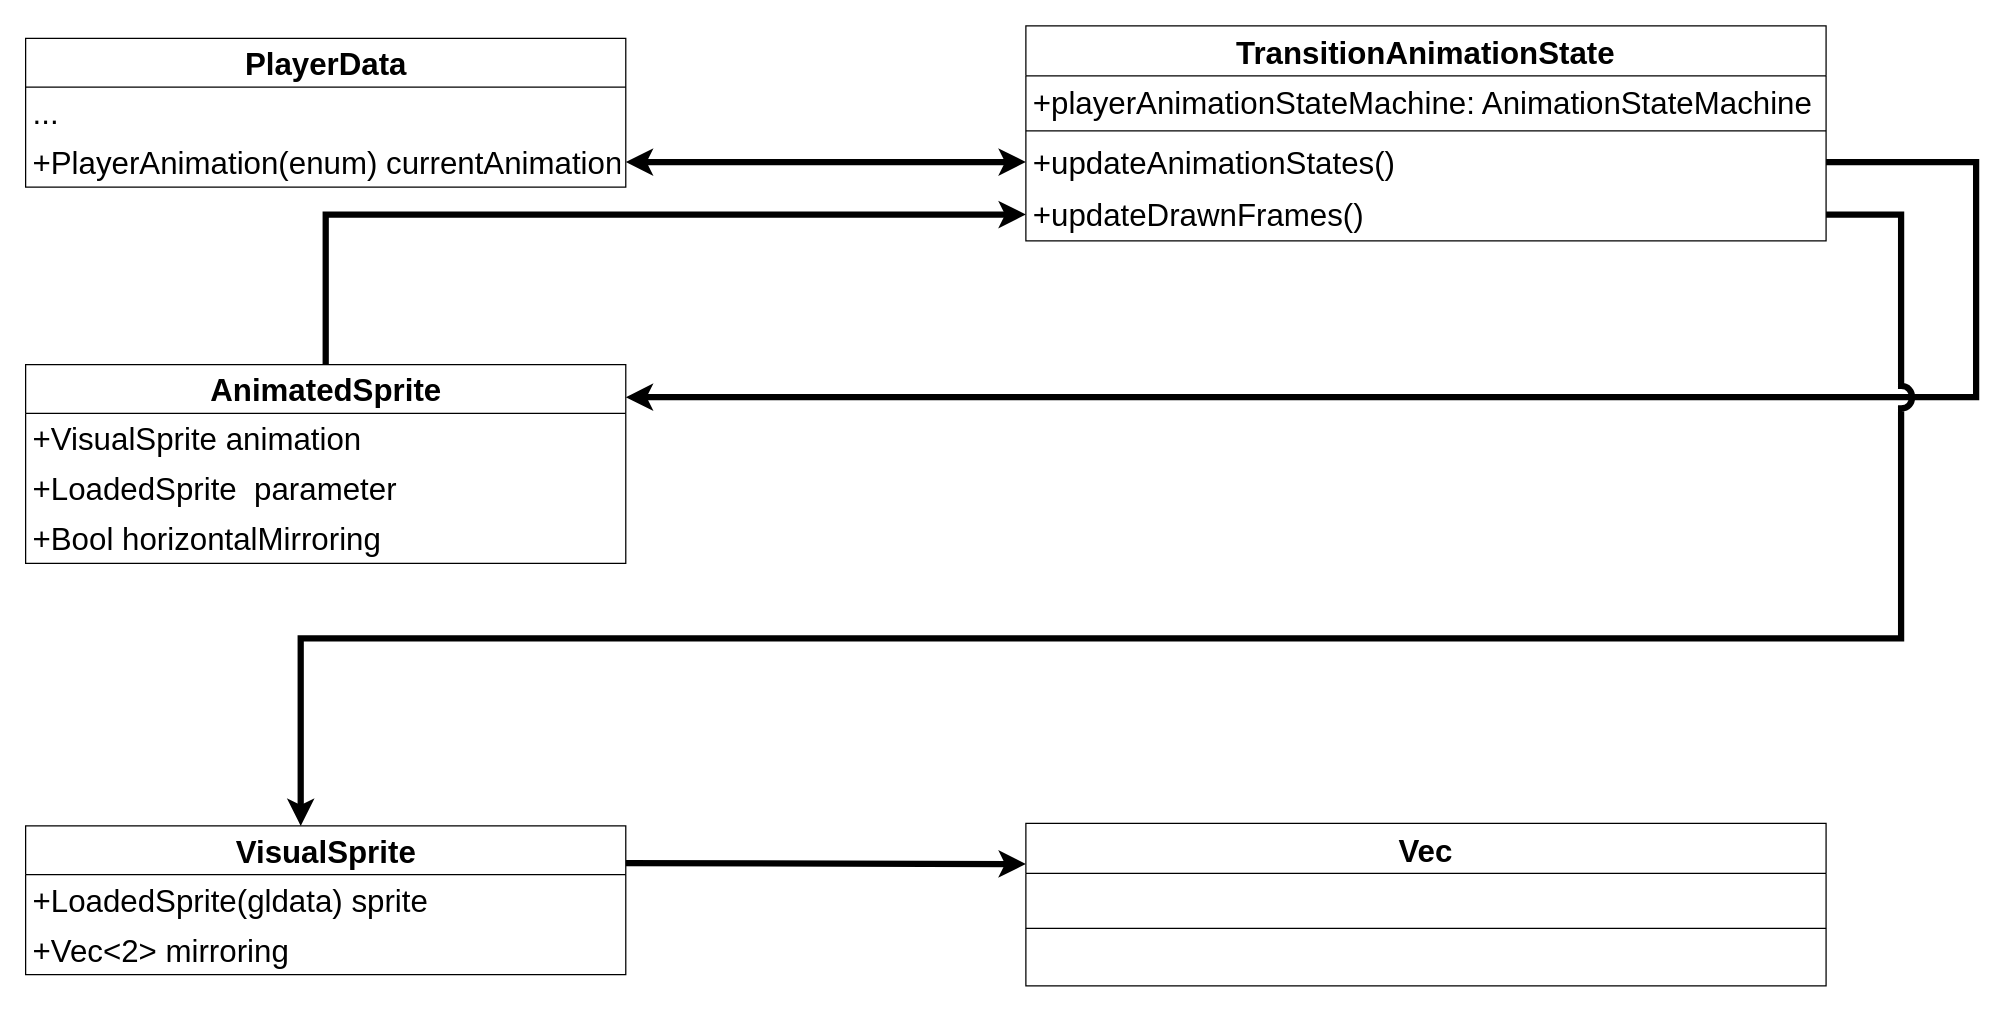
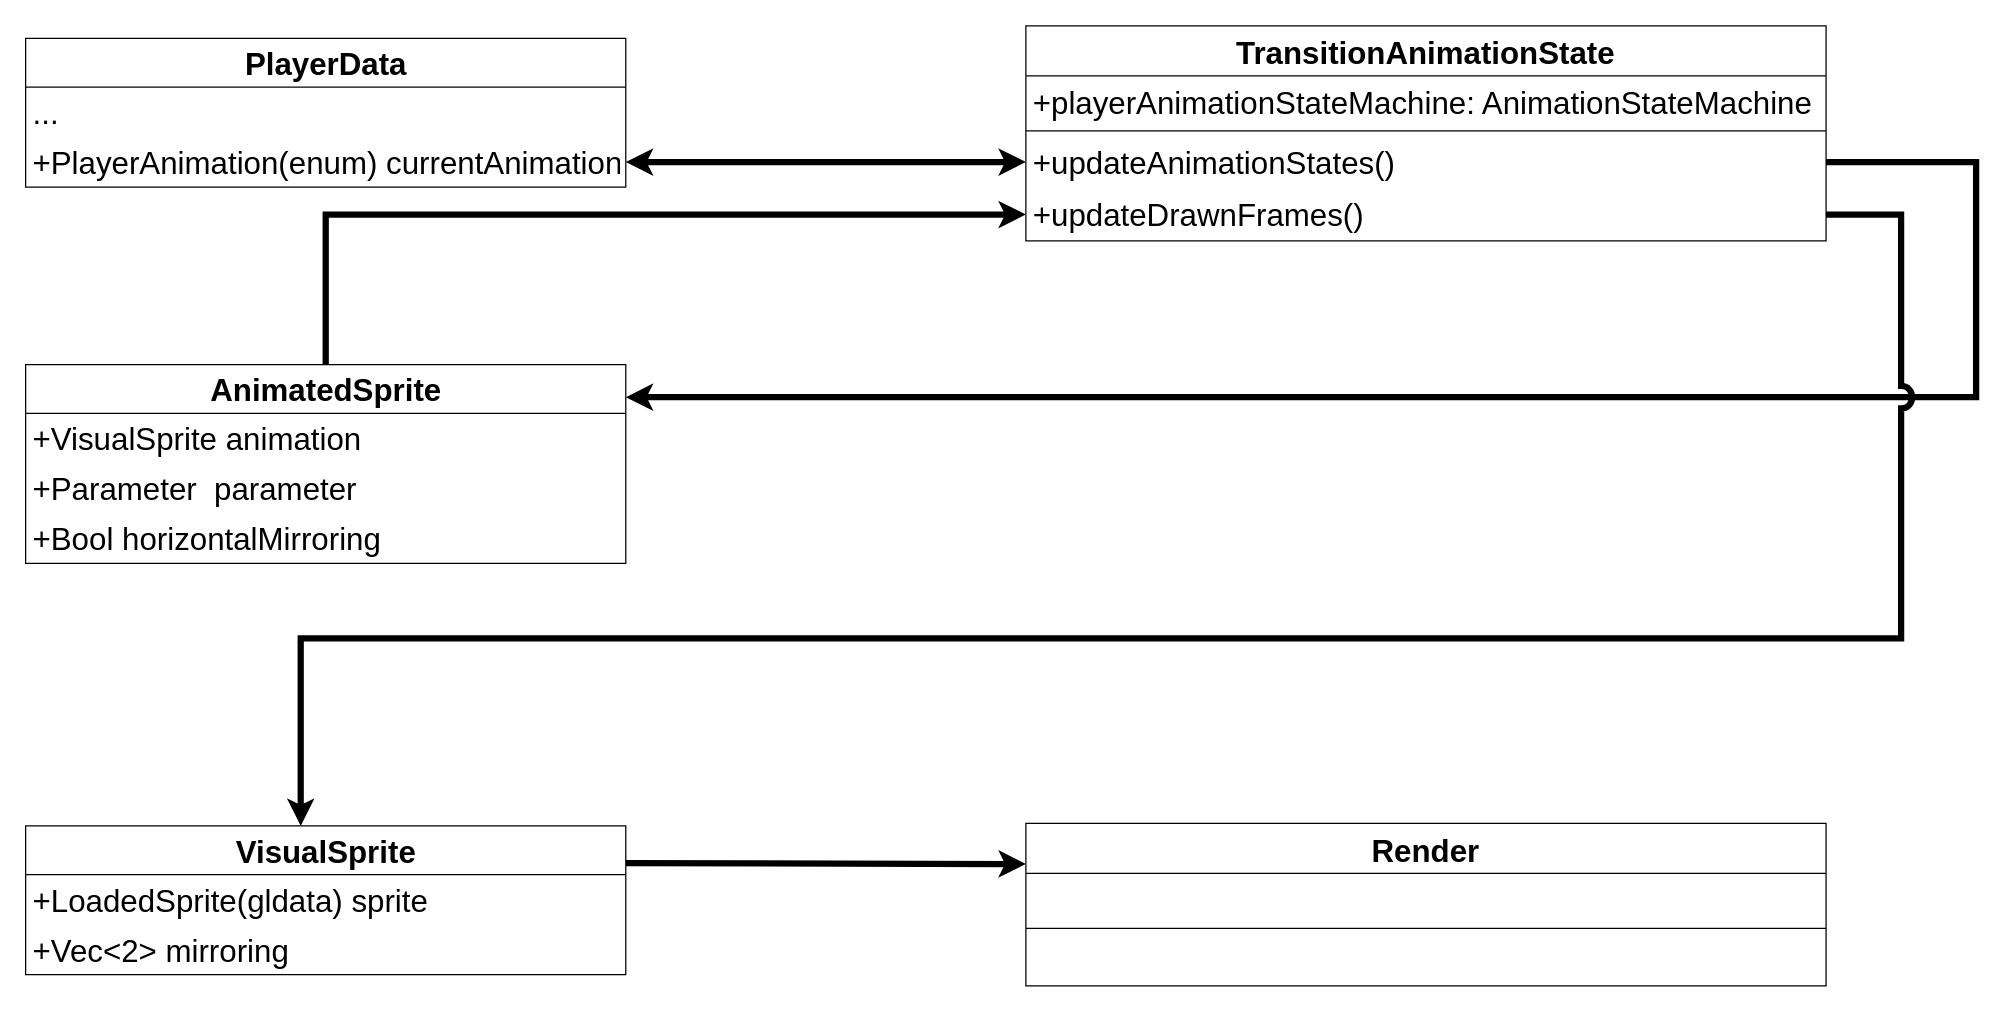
node "+LoadedSprite parameter": label "+LoadedSprite parameter" -> "+Parameter parameter"
node "Vec": label "Vec" -> "Render"
